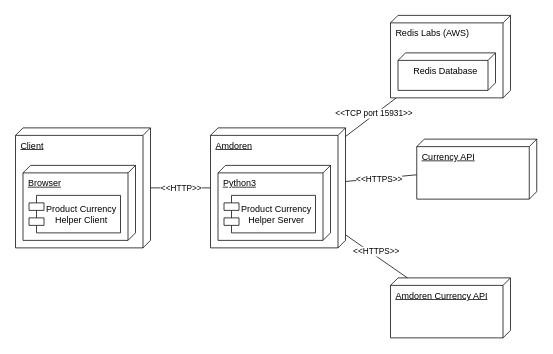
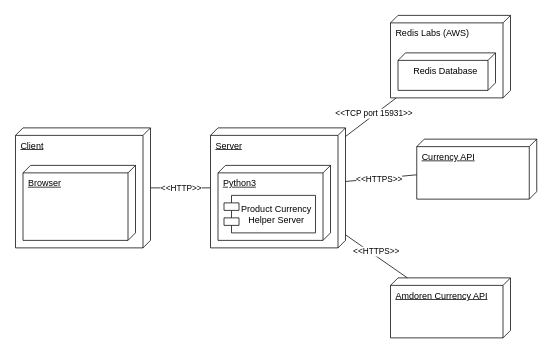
node "Amdoren": label "Amdoren" -> "Server"
node "Product Currency Helper Client": removed
